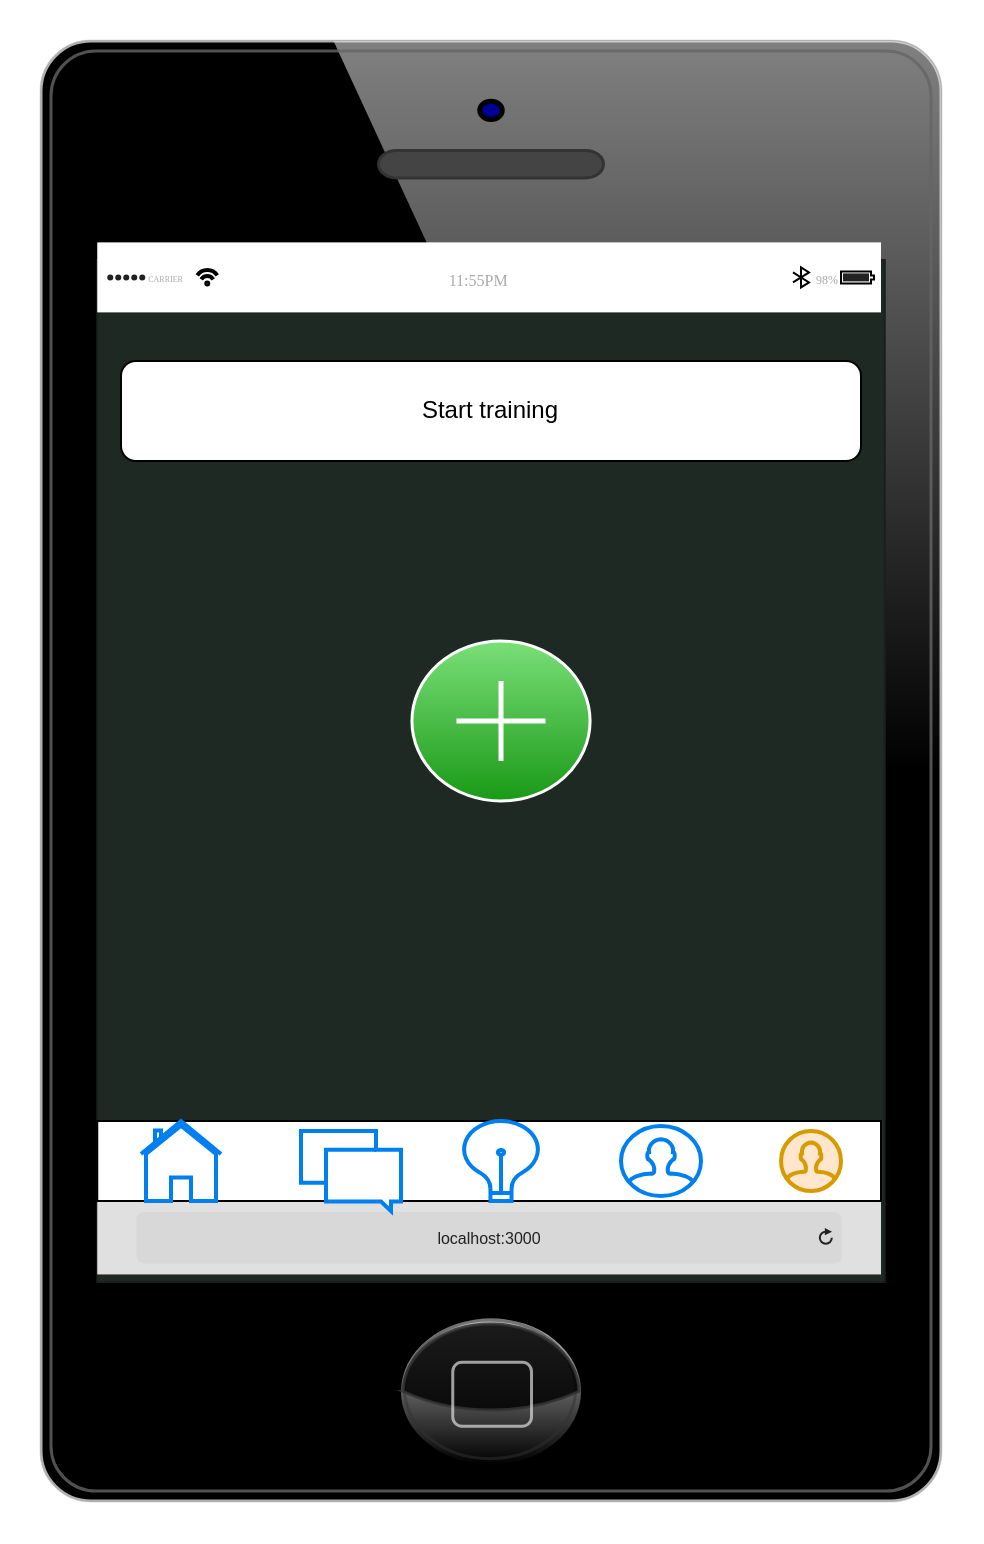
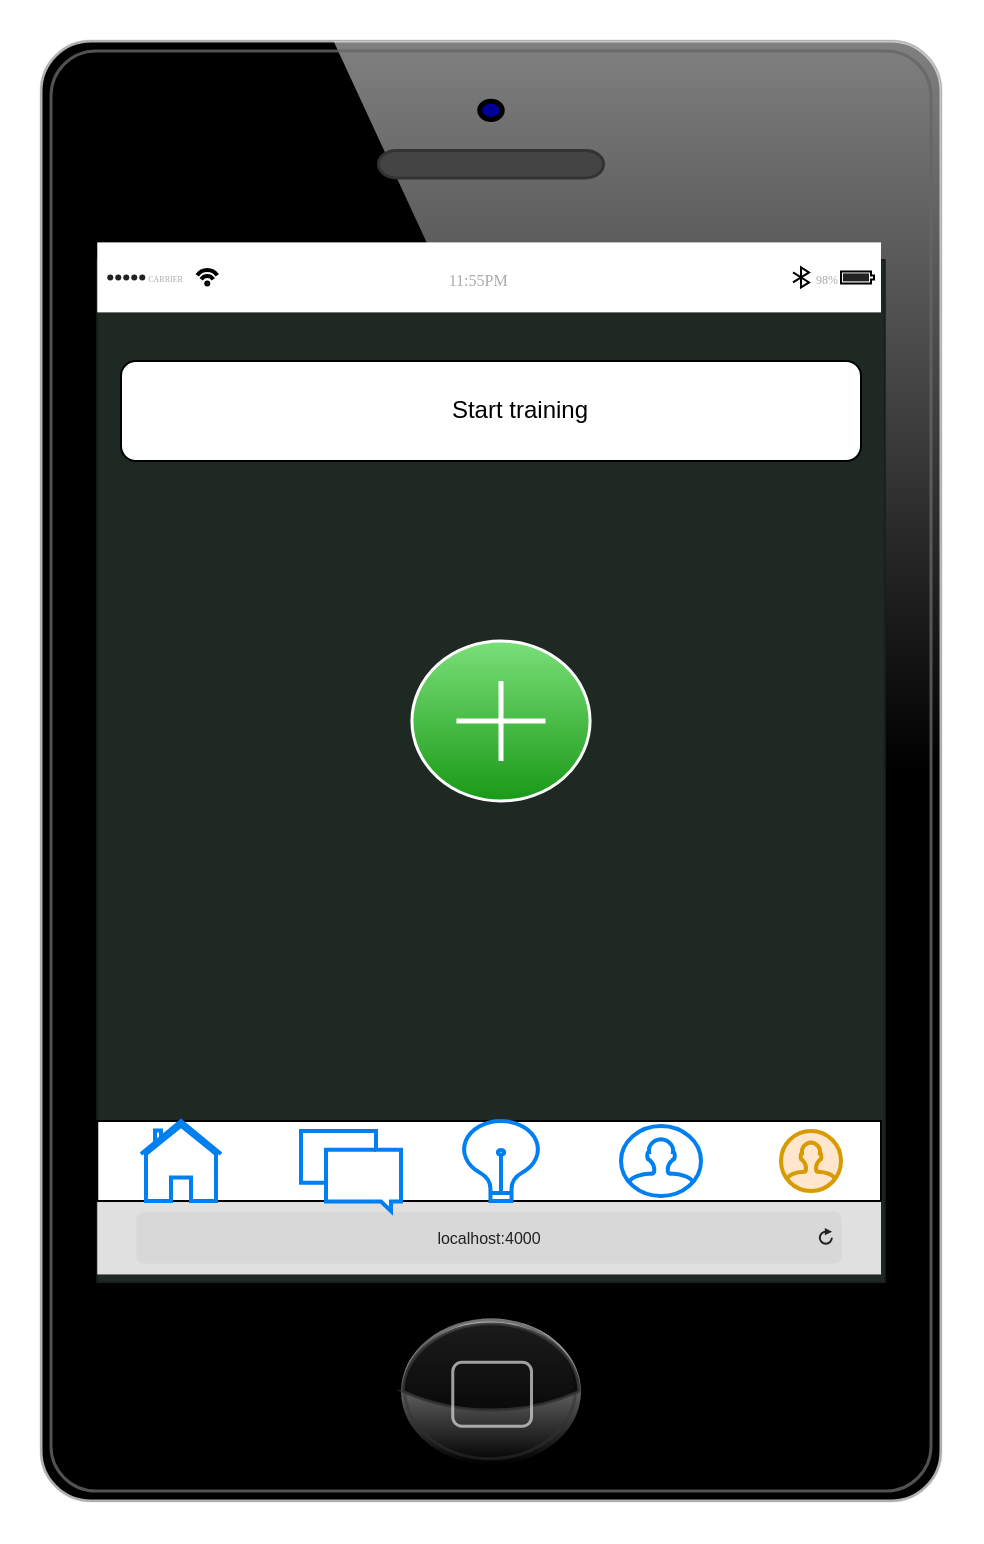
node "Start training": moved (491, 411) -> (521, 411)
node "localhost:3000": label "localhost:3000" -> "localhost:4000"
